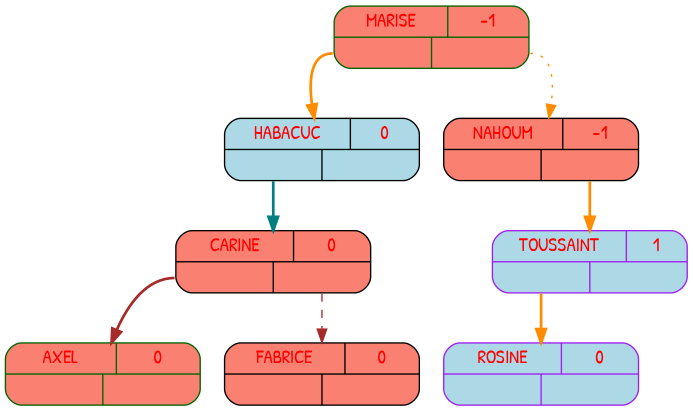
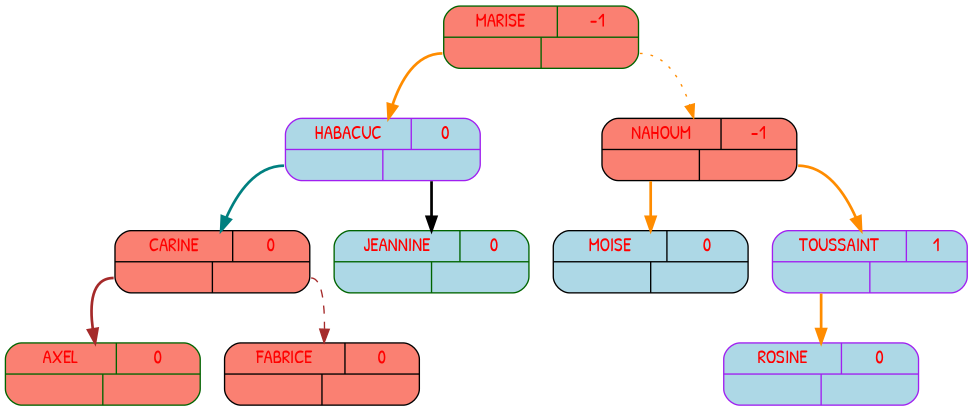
node "HABACUC": color black -> purple
node "JEANNINE": added
node "MOISE": added
